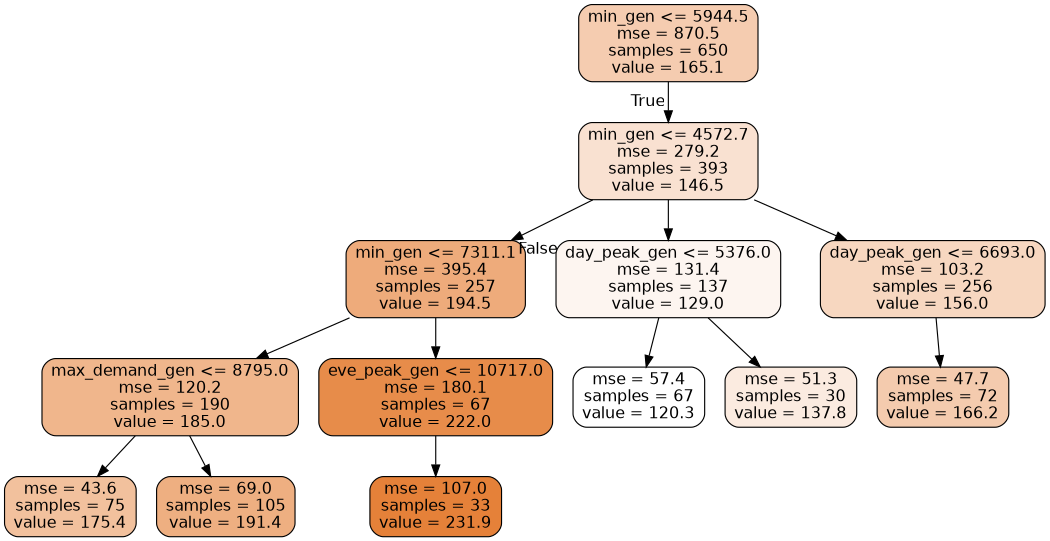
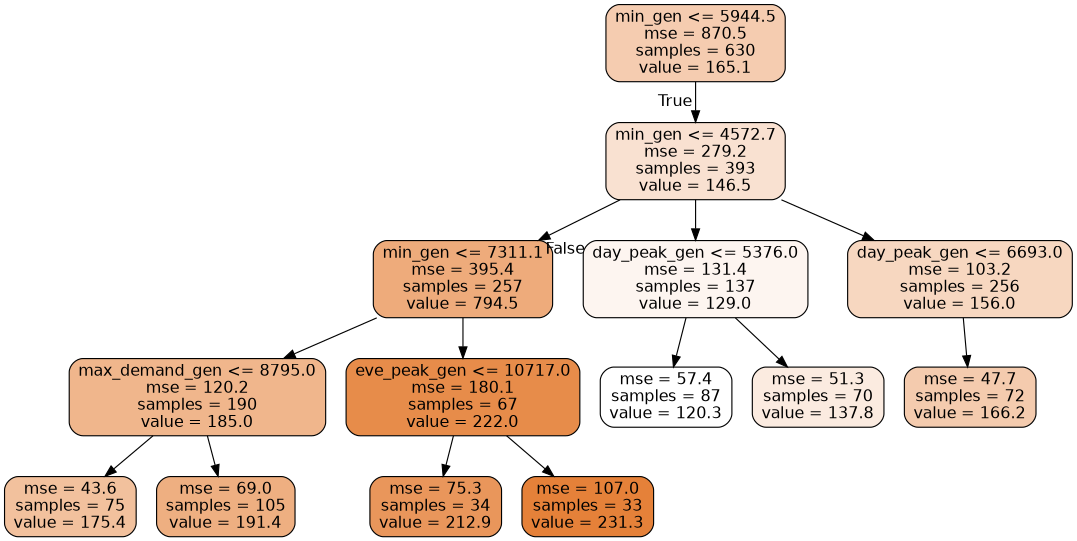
node "min_gen <= 5944.5 mse = 870.5 samples = 650 value = 165.1": label "min_gen <= 5944.5 mse = 870.5 samples = 650 value = 165.1" -> "min_gen <= 5944.5 mse = 870.5 samples = 630 value = 165.1"
node "min_gen <= 7311.1 mse = 395.4 samples = 257 value = 194.5": label "min_gen <= 7311.1 mse = 395.4 samples = 257 value = 194.5" -> "min_gen <= 7311.1 mse = 395.4 samples = 257 value = 794.5"
node "mse = 57.4 samples = 67 value = 120.3": label "mse = 57.4 samples = 67 value = 120.3" -> "mse = 57.4 samples = 87 value = 120.3"
node "mse = 51.3 samples = 30 value = 137.8": label "mse = 51.3 samples = 30 value = 137.8" -> "mse = 51.3 samples = 70 value = 137.8"
node "mse = 75.3 samples = 34 value = 212.9": added
node "mse = 107.0 samples = 33 value = 231.9": label "mse = 107.0 samples = 33 value = 231.9" -> "mse = 107.0 samples = 33 value = 231.3"
